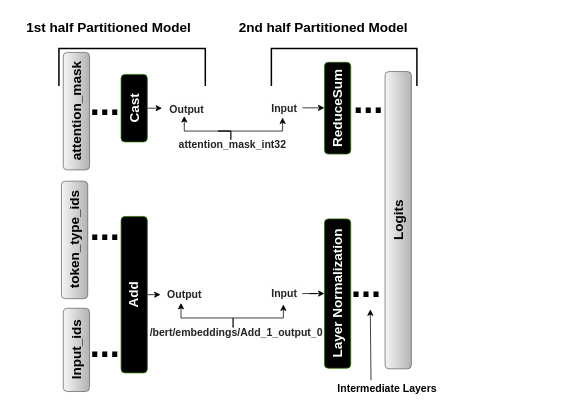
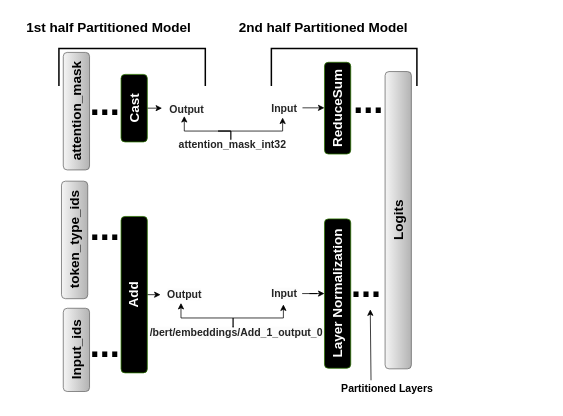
node "Intermediate Layers": label "Intermediate Layers" -> "Partitioned Layers"
